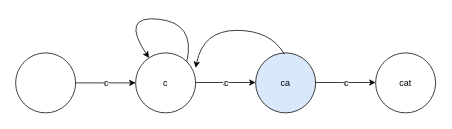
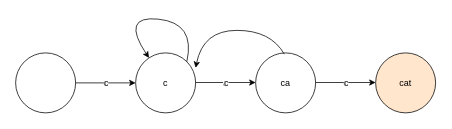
node "ca": fillcolor #dae8fc -> #ffffff
node "cat": fillcolor #ffffff -> #ffe6cc
